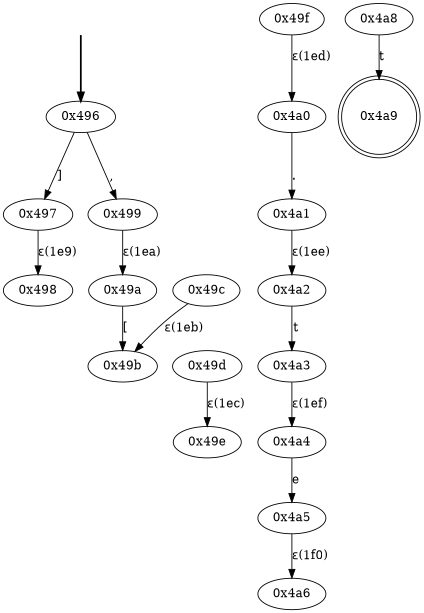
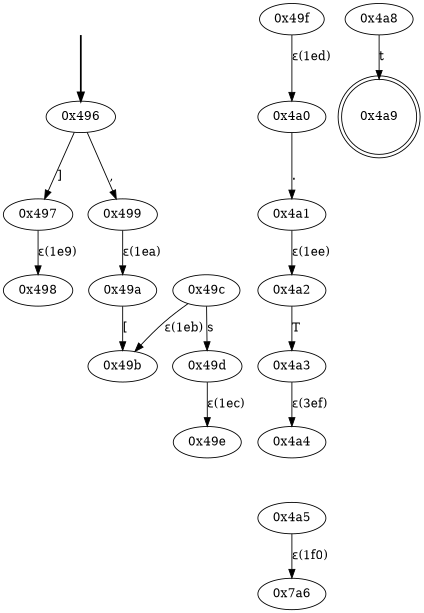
edge "0x49c" -> "0x49d": added, label "s"
edge "0x4a2" -> "0x4a3": label "t" -> "T"
edge "0x4a3" -> "0x4a4": label "ε(1ef)" -> "ε(3ef)"
edge "0x4a4" -> "0x4a5": removed, label "e"
node "0x4a6": label "0x4a6" -> "0x7a6"
